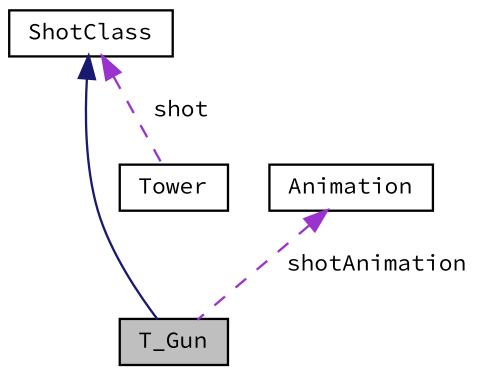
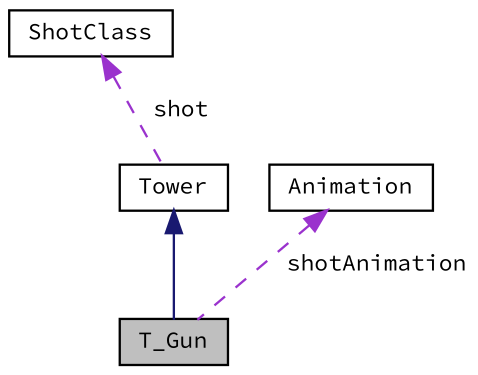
edge "T_Gun" -> "ShotClass": now "T_Gun" -> "Tower"
